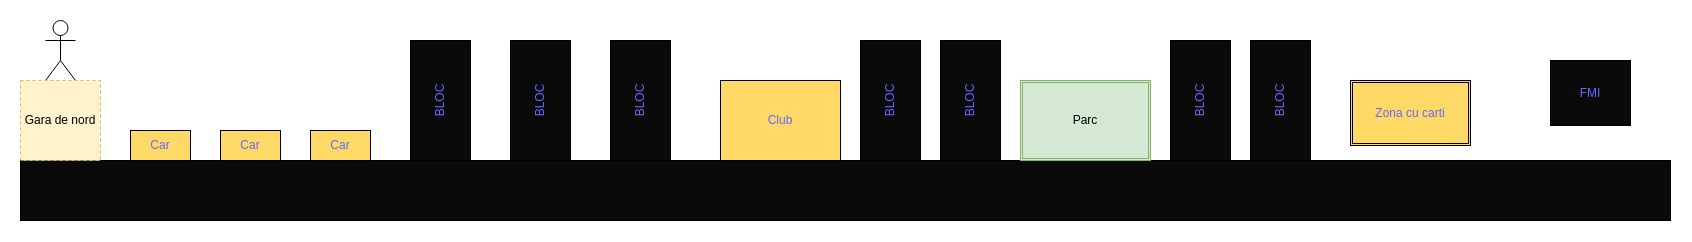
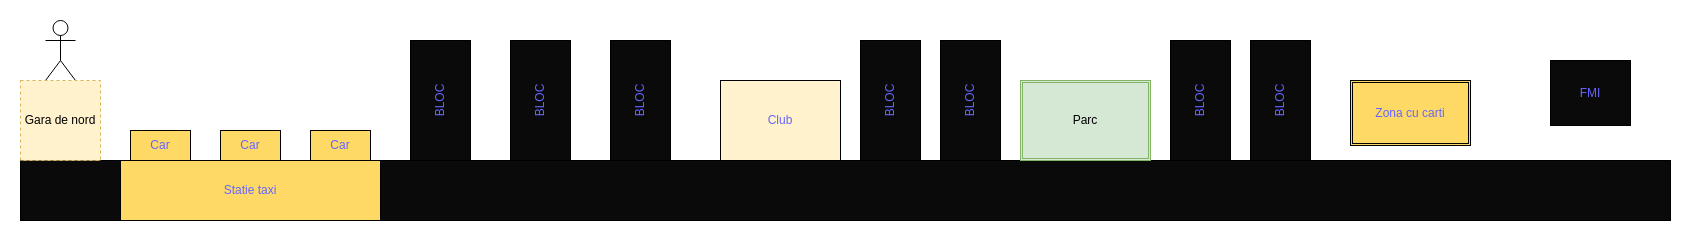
node "Club": fillcolor #ffd966 -> #fff2cc
node "Statie taxi": added
